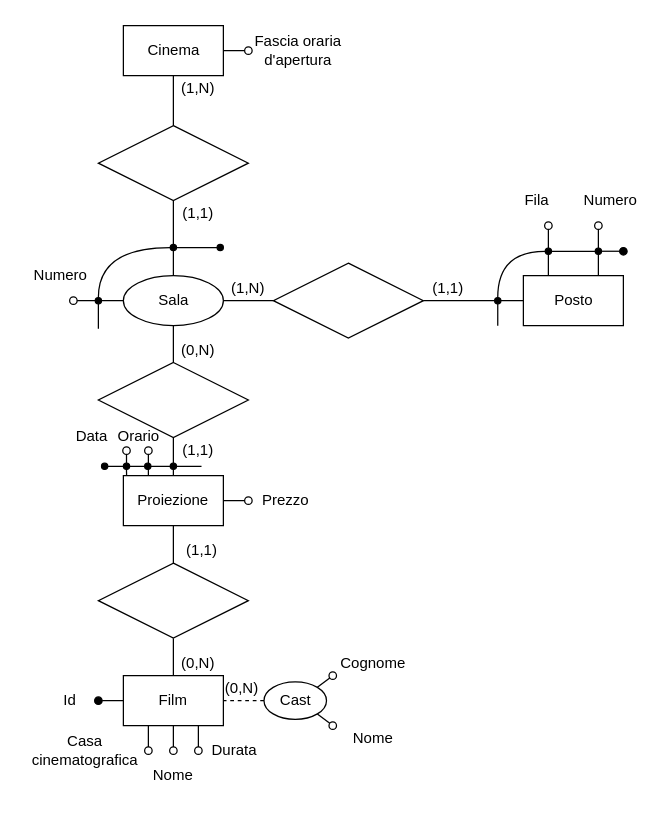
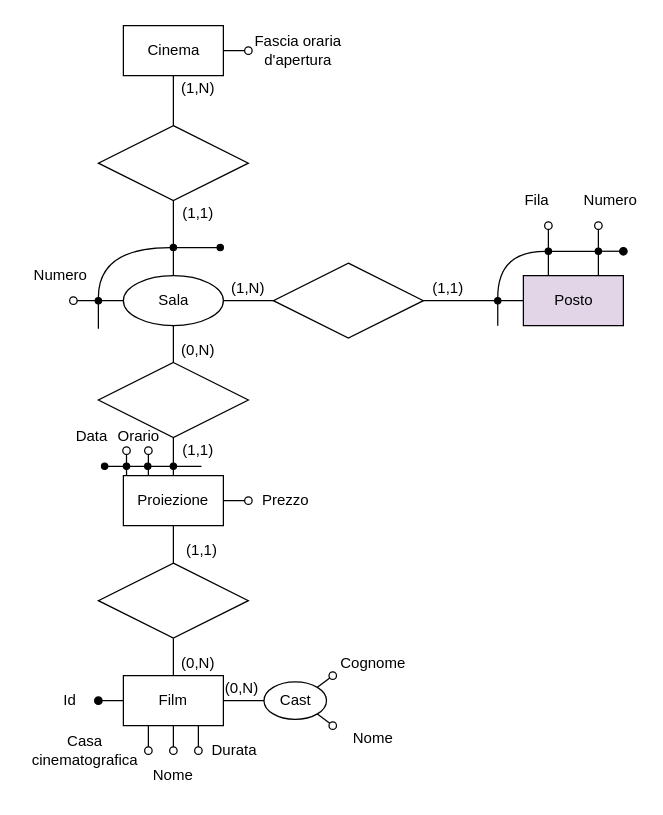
node "Posto": fillcolor #ffffff -> #e1d5e7
edge "Film" -- "Cast": style dashed -> solid
